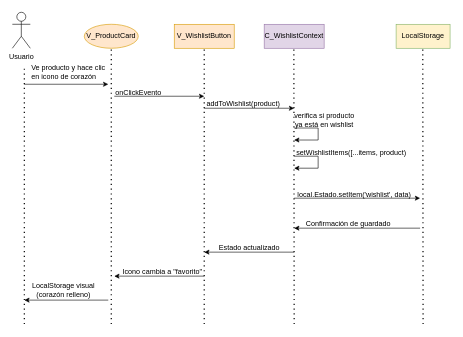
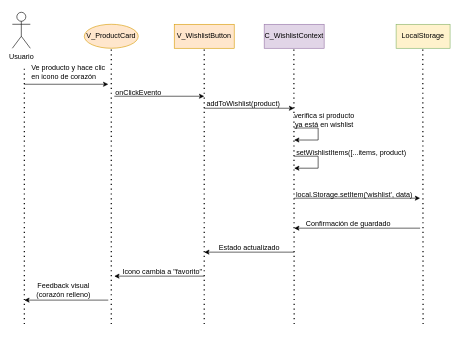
node "local.Estado.setItem('wishlist', data)": label "local.Estado.setItem('wishlist', data)" -> "local.Storage.setItem('wishlist', data)"
node "LocalStorage visual (corazón relleno)": label "LocalStorage visual (corazón relleno)" -> "Feedback visual (corazón relleno)"
